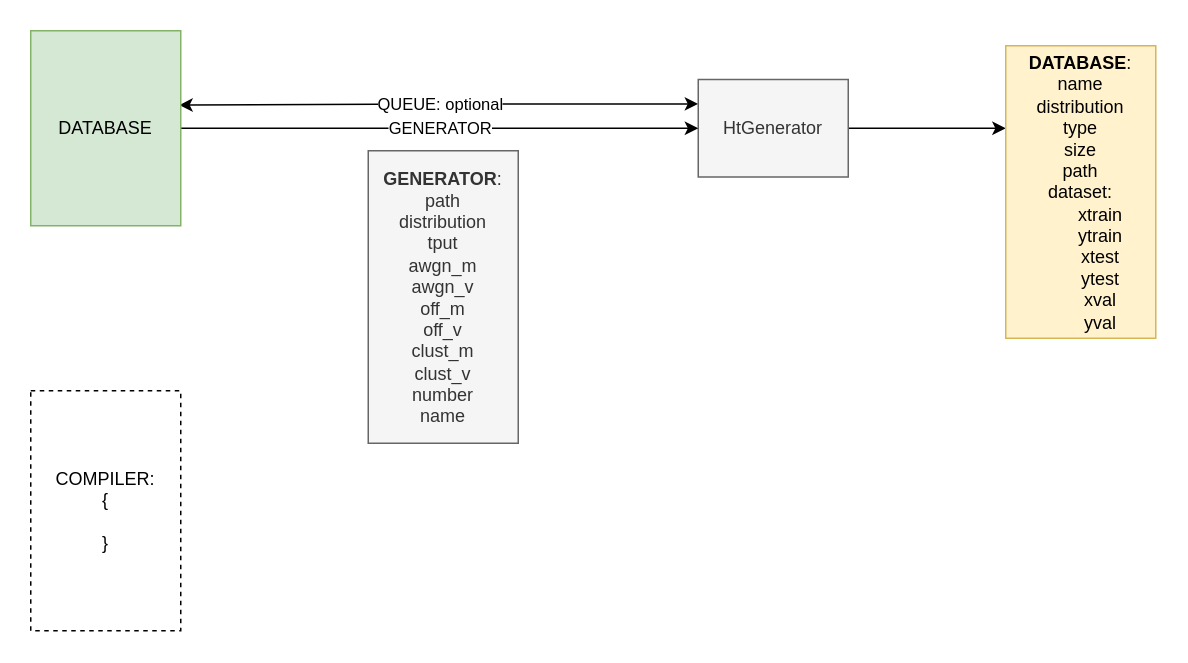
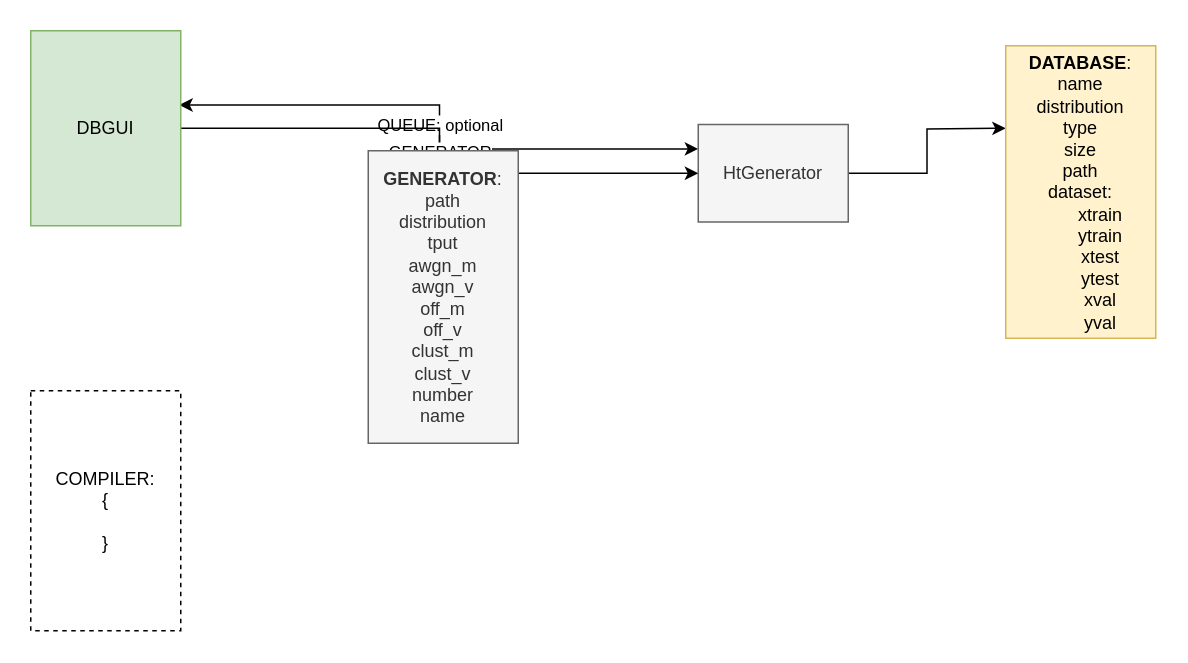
node "DATABASE": label "DATABASE" -> "DBGUI"
node "HtGenerator": moved (773, 128) -> (773, 173)
